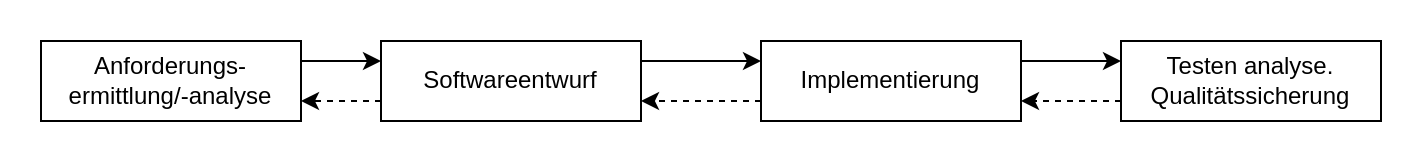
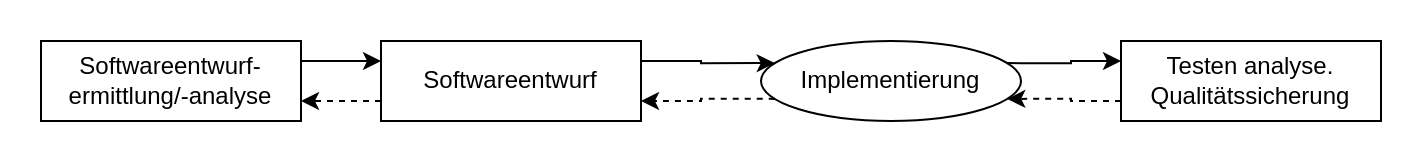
node "Anforderungs- ermittlung/-analyse": label "Anforderungs- ermittlung/-analyse" -> "Softwareentwurf- ermittlung/-analyse"
node "Implementierung": shape rectangle -> ellipse
